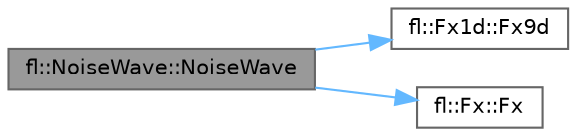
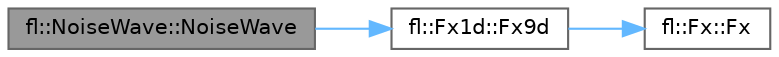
edge "fl::NoiseWave::NoiseWave" -> "fl::Fx::Fx": now "fl::Fx1d::Fx9d" -> "fl::Fx::Fx"
